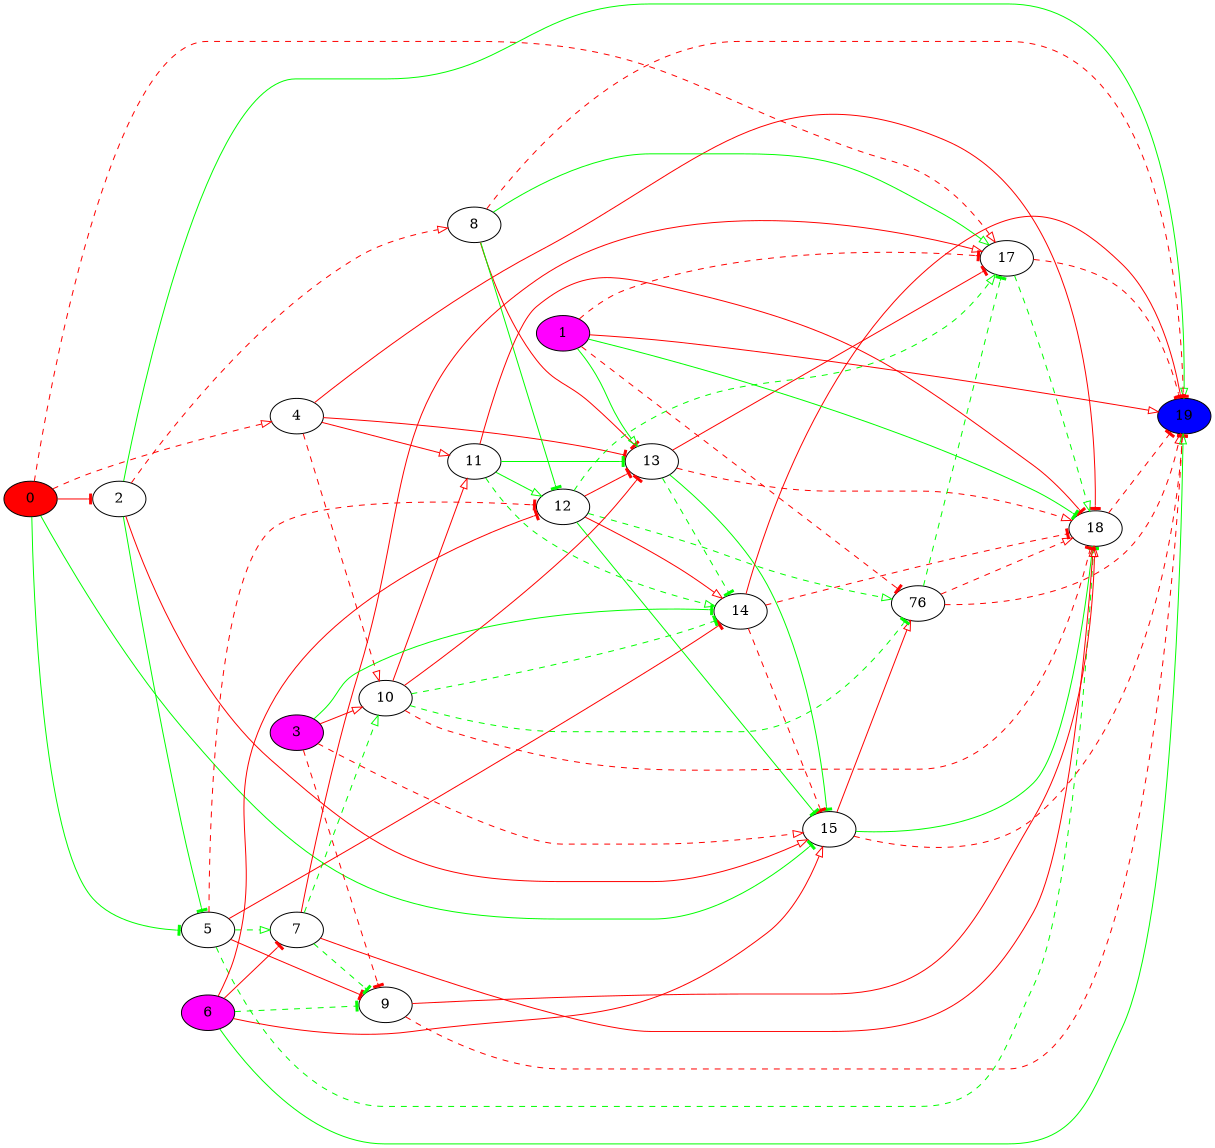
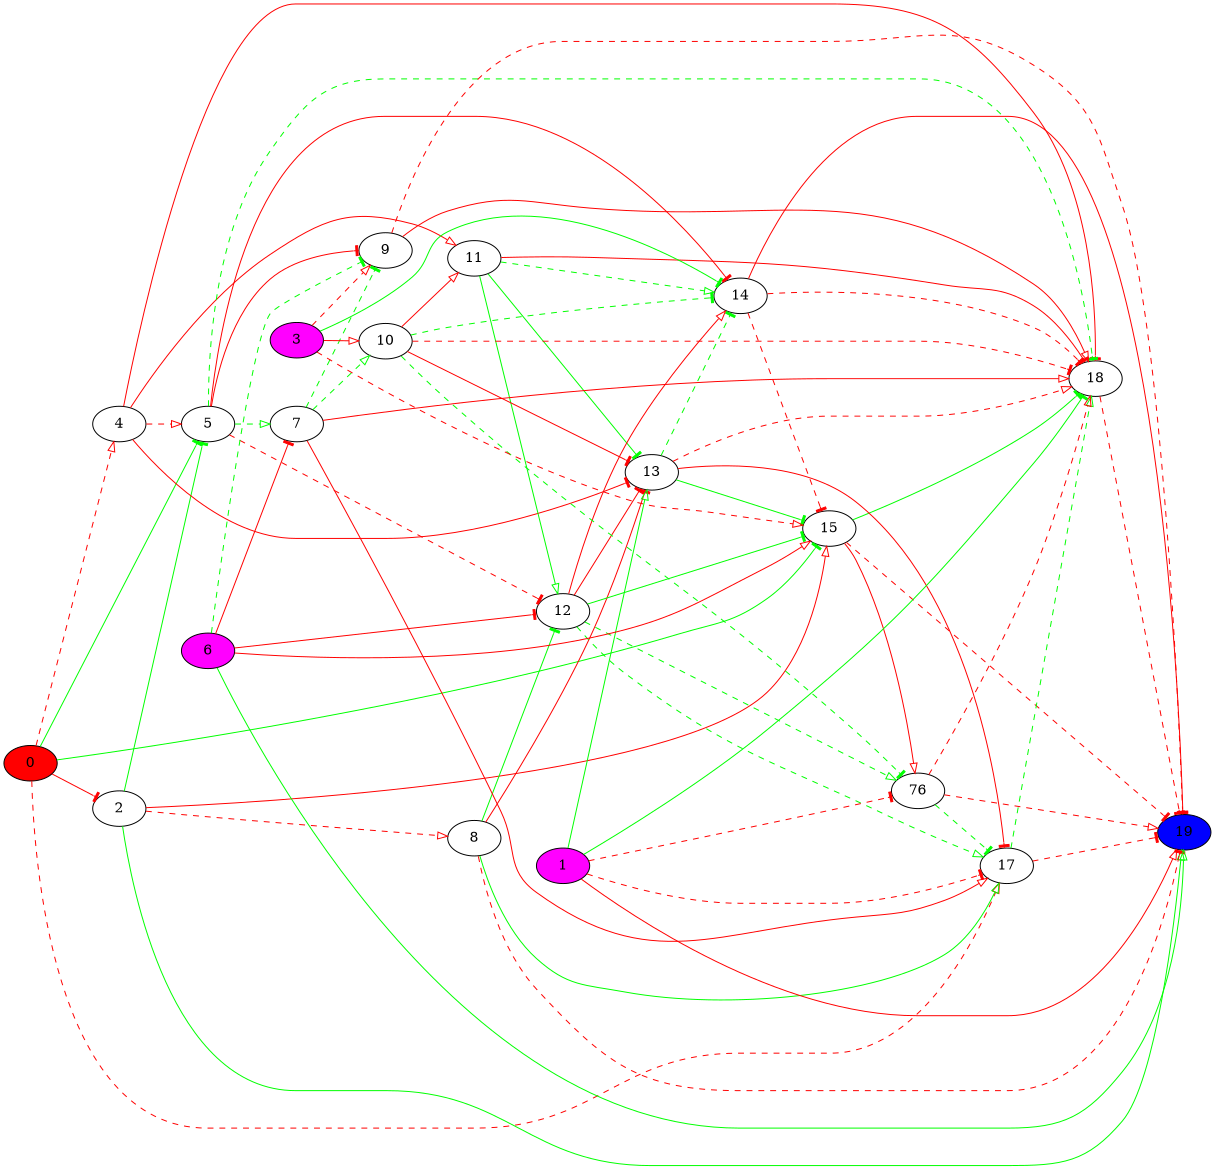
edge "4" -> "10": now "4" -> "5"
edge "3" -> "9": arrowhead tee -> onormal
